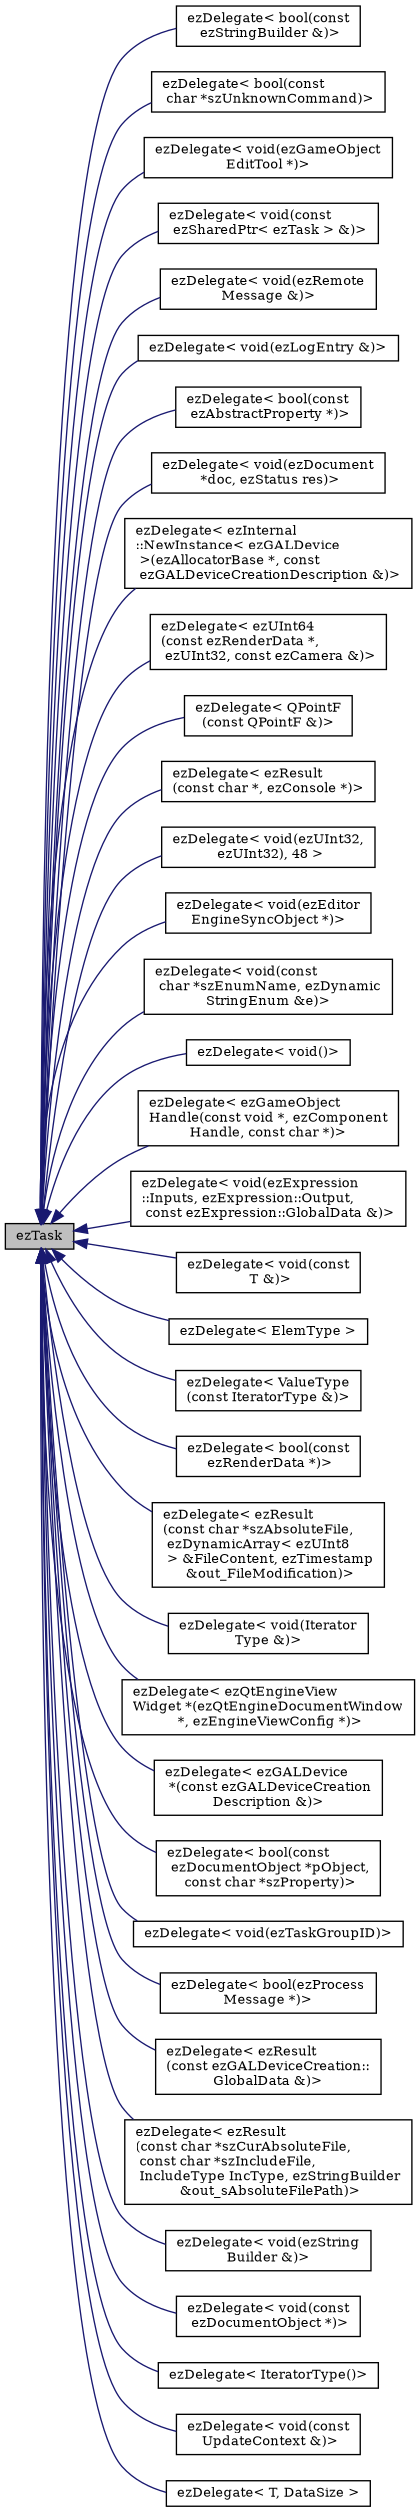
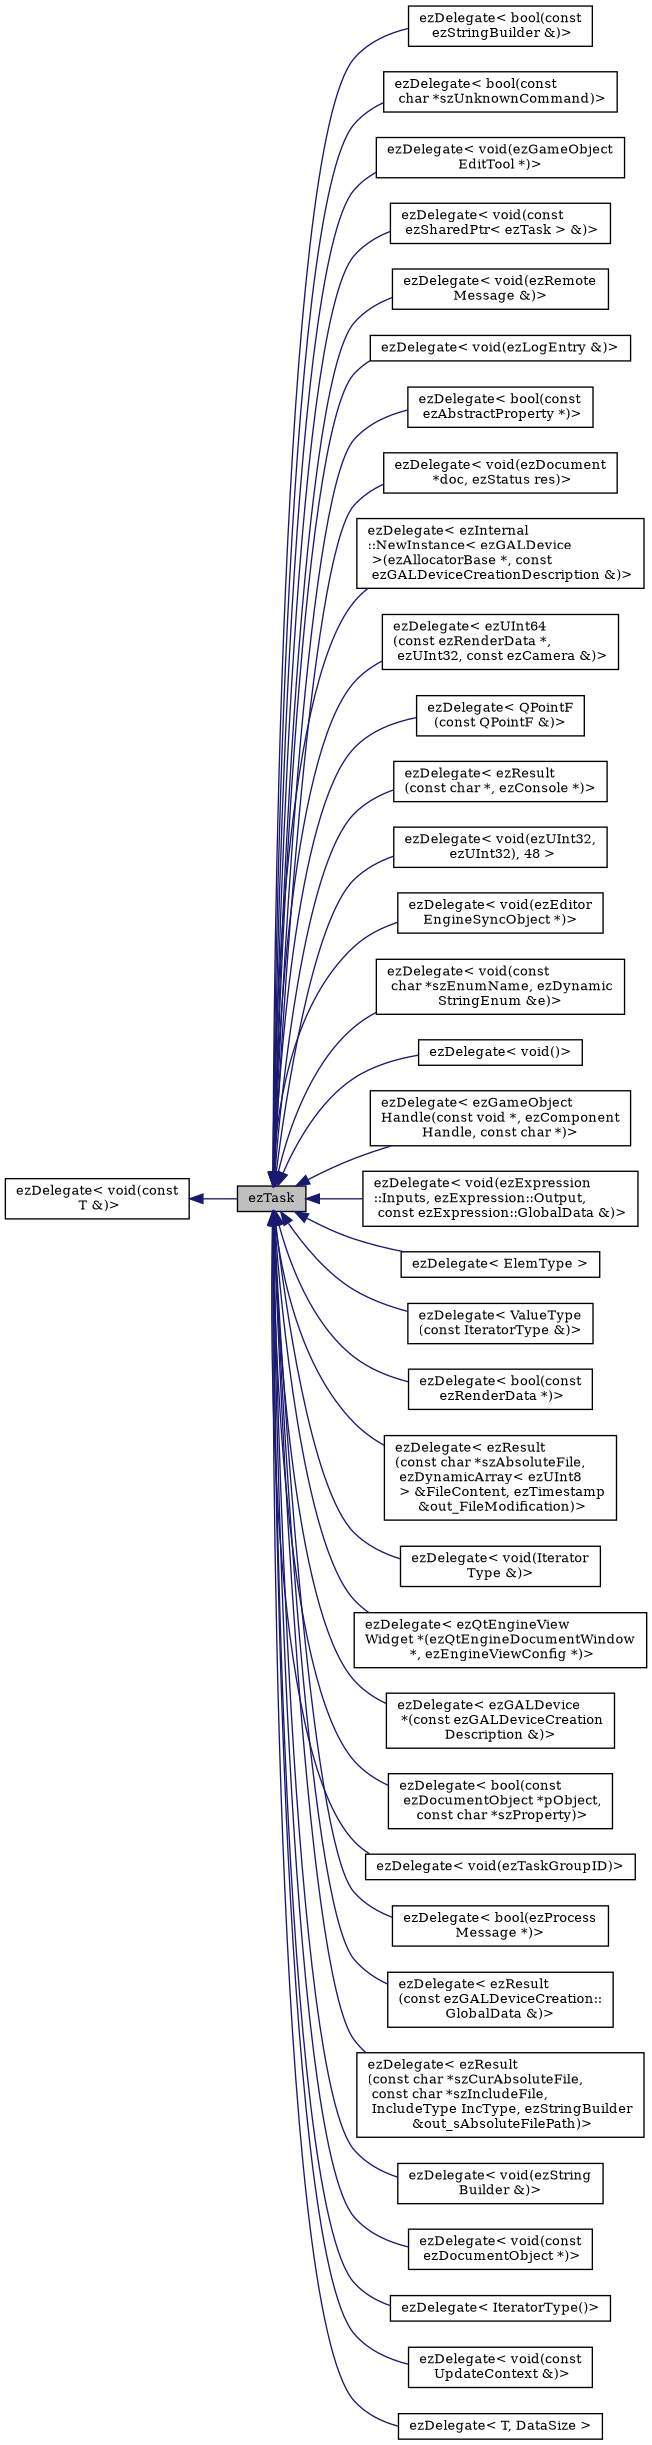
edge "ezDelegate< void(const T &)>" -> "ezTask": reversed
